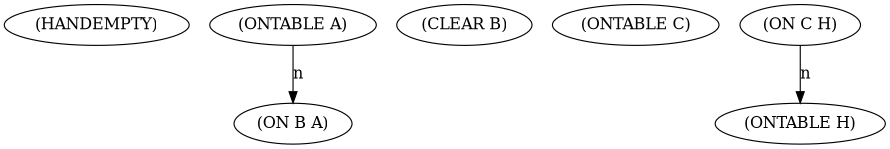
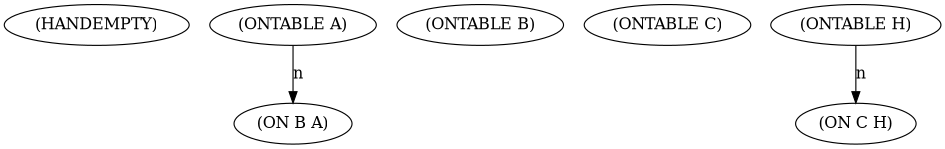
node "(CLEAR B)": label "(CLEAR B)" -> "(ONTABLE B)"
edge "(ON C H)" -> "(ONTABLE H)": reversed
